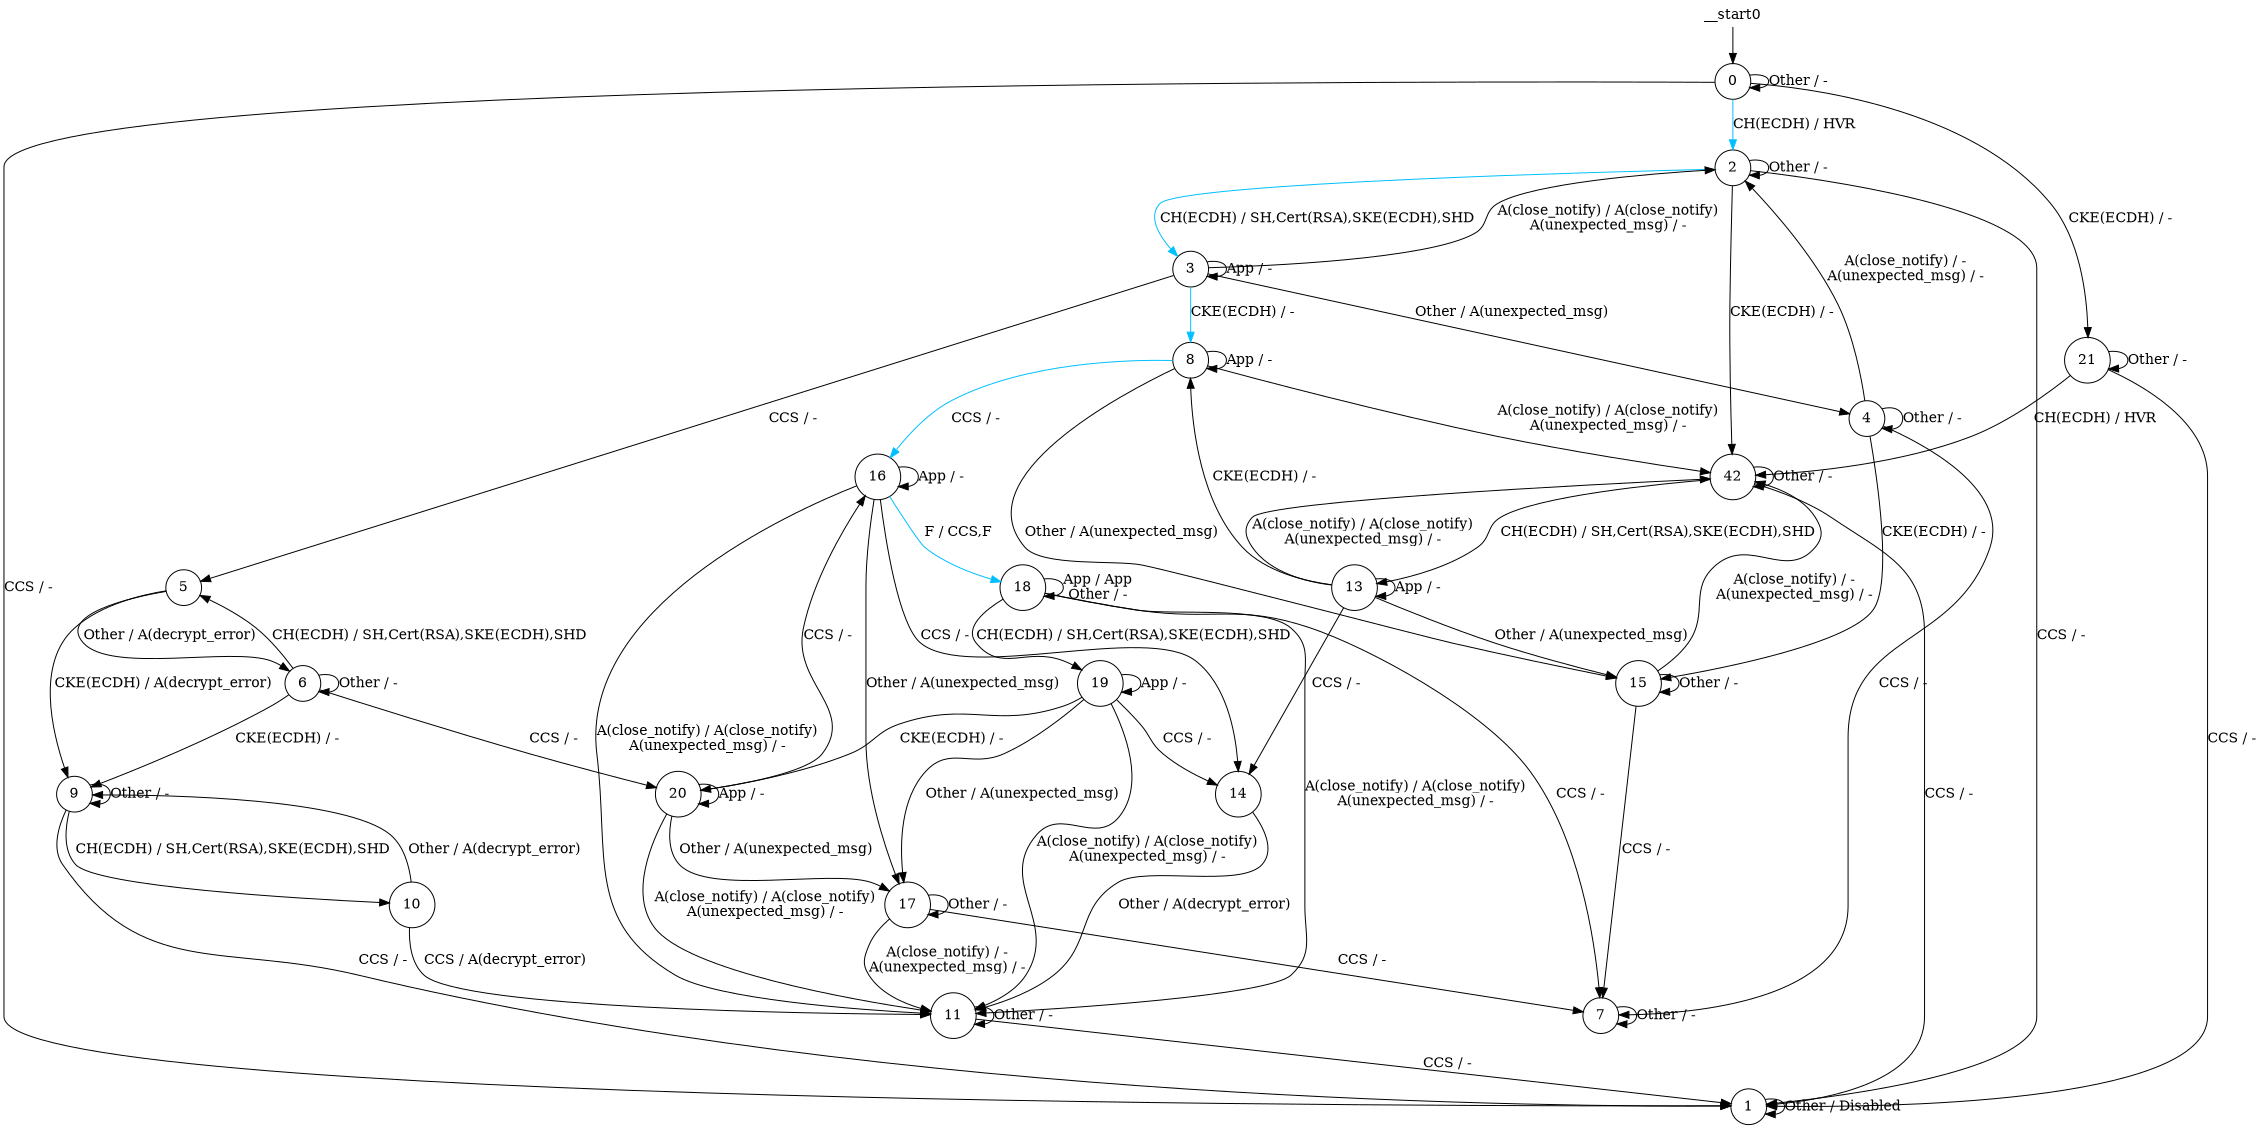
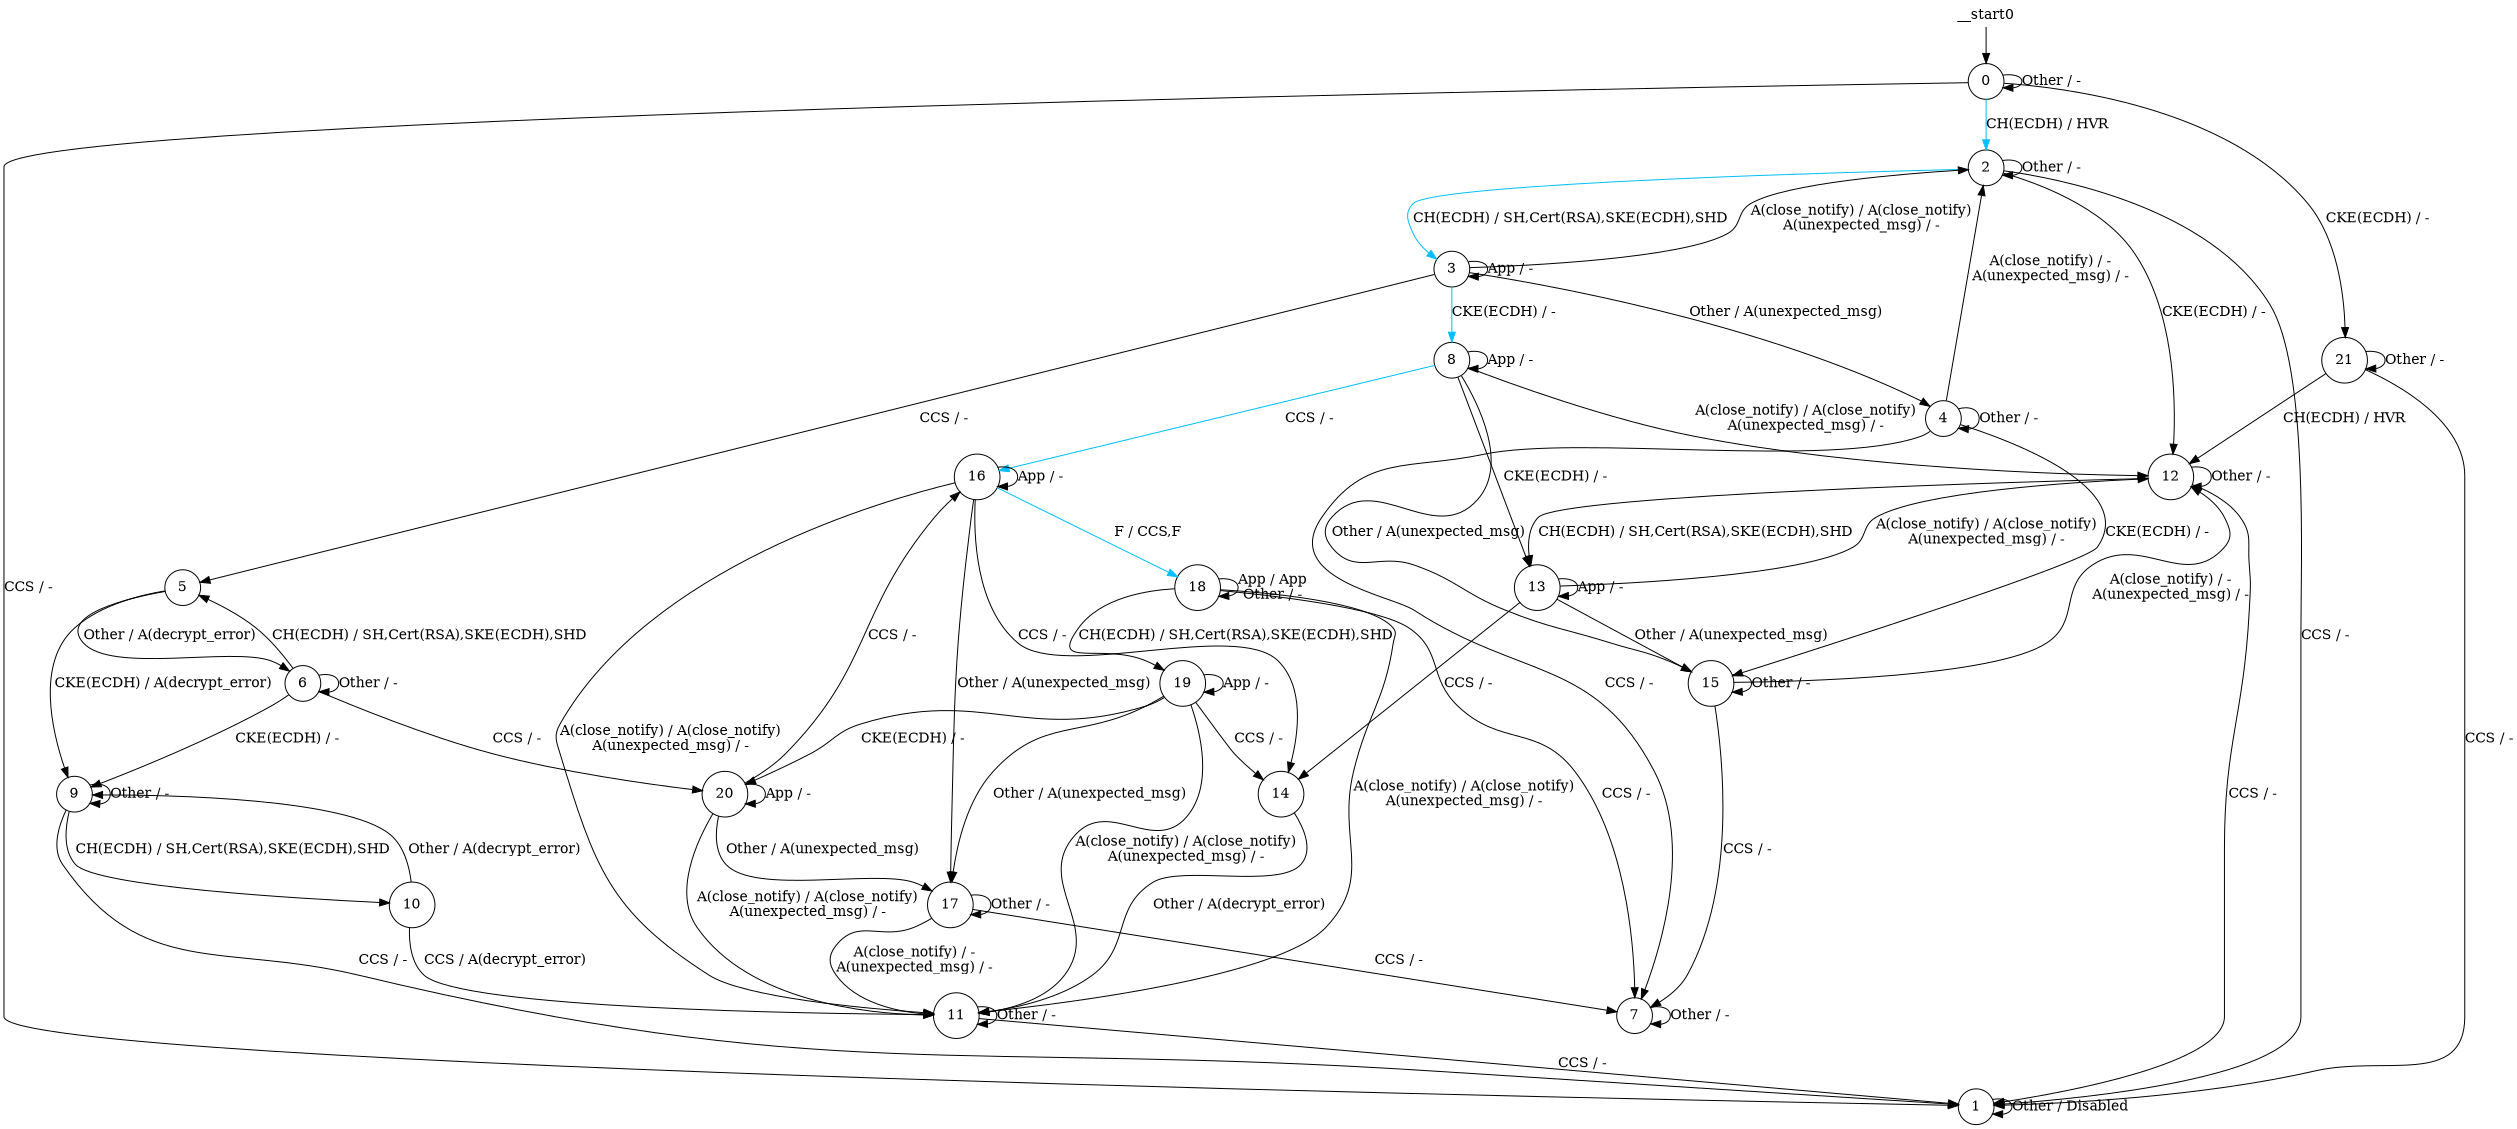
node "42": label "42" -> "12"
edge "13" -> "8": reversed
